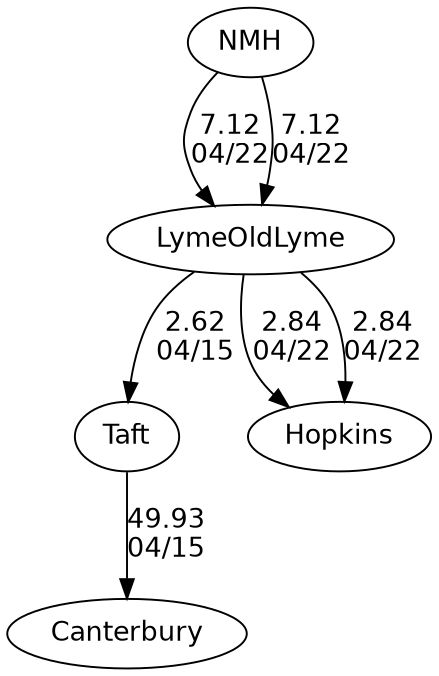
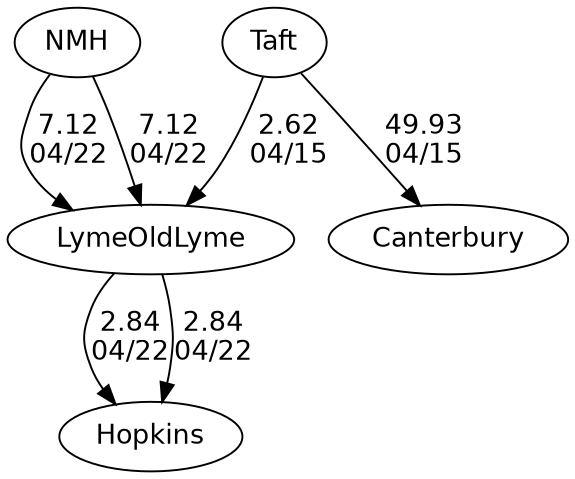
edge "LymeOldLyme" -> "Taft": reversed
